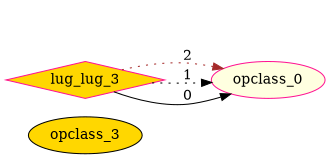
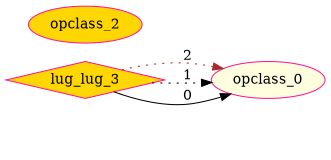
node "opclass_2": added
node "opclass_3": removed
